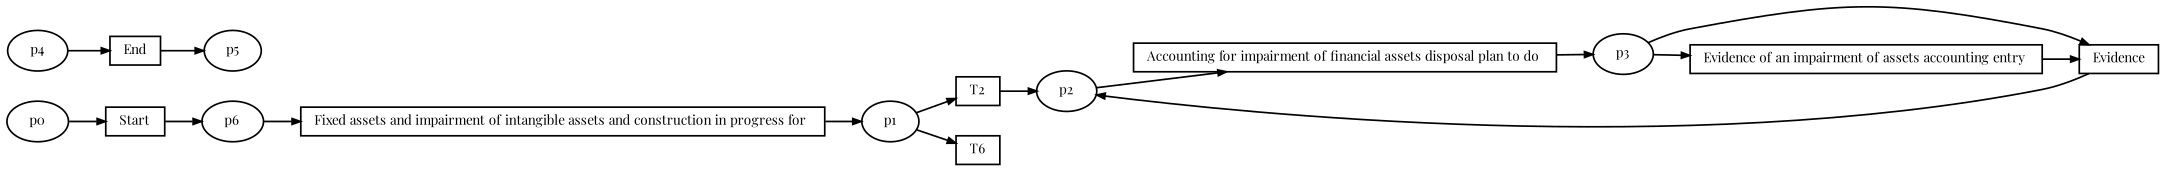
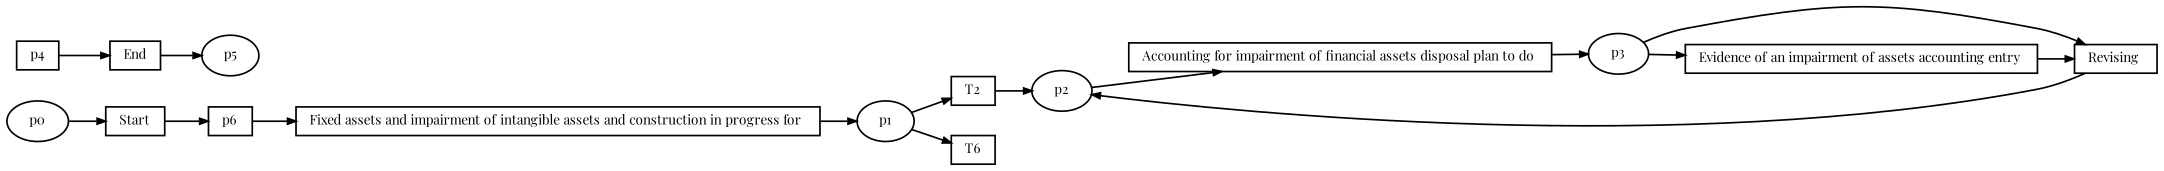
node "p4": shape ellipse -> box
node "Evidence": label "Evidence" -> "Revising"
node "p6": shape ellipse -> box
